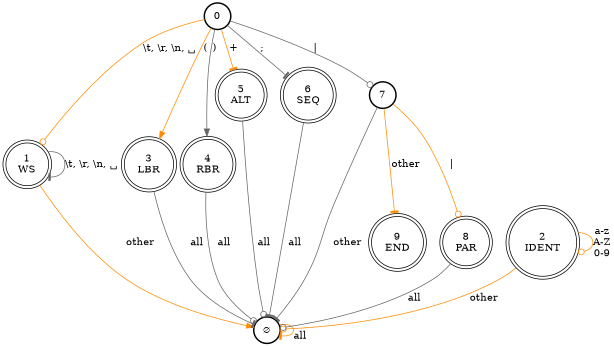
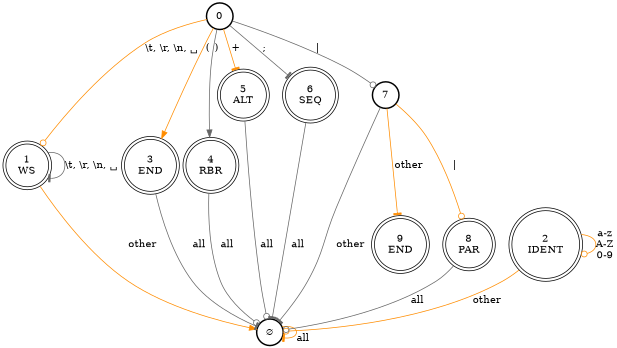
node "3 LBR": label "3 LBR" -> "3 END"
